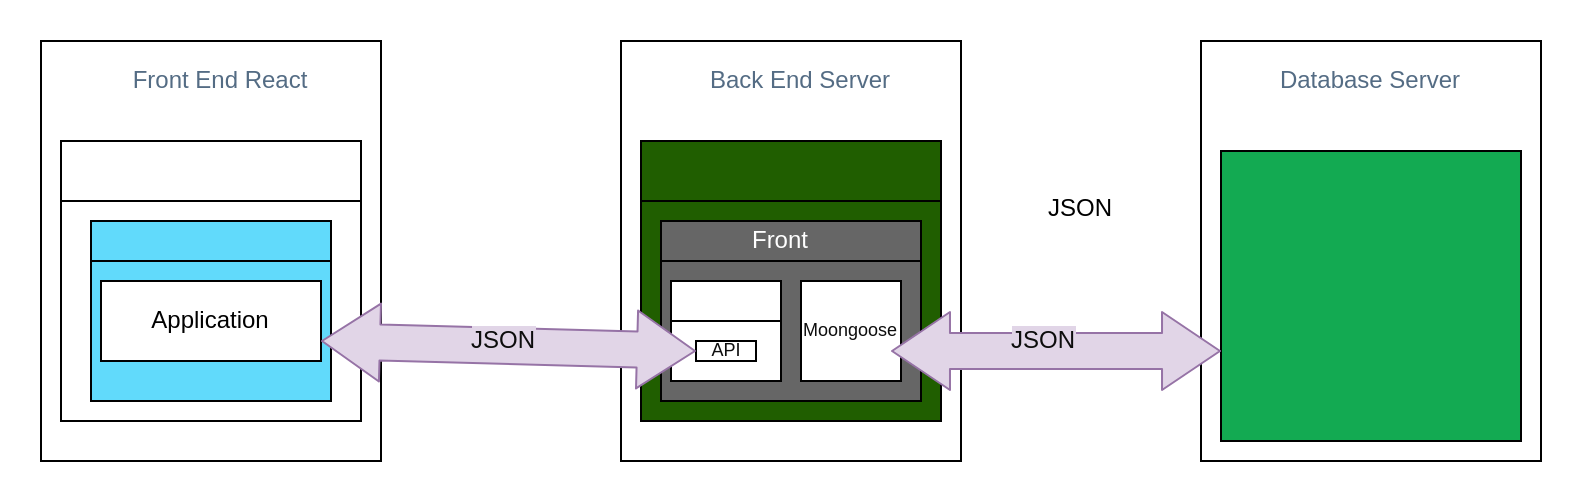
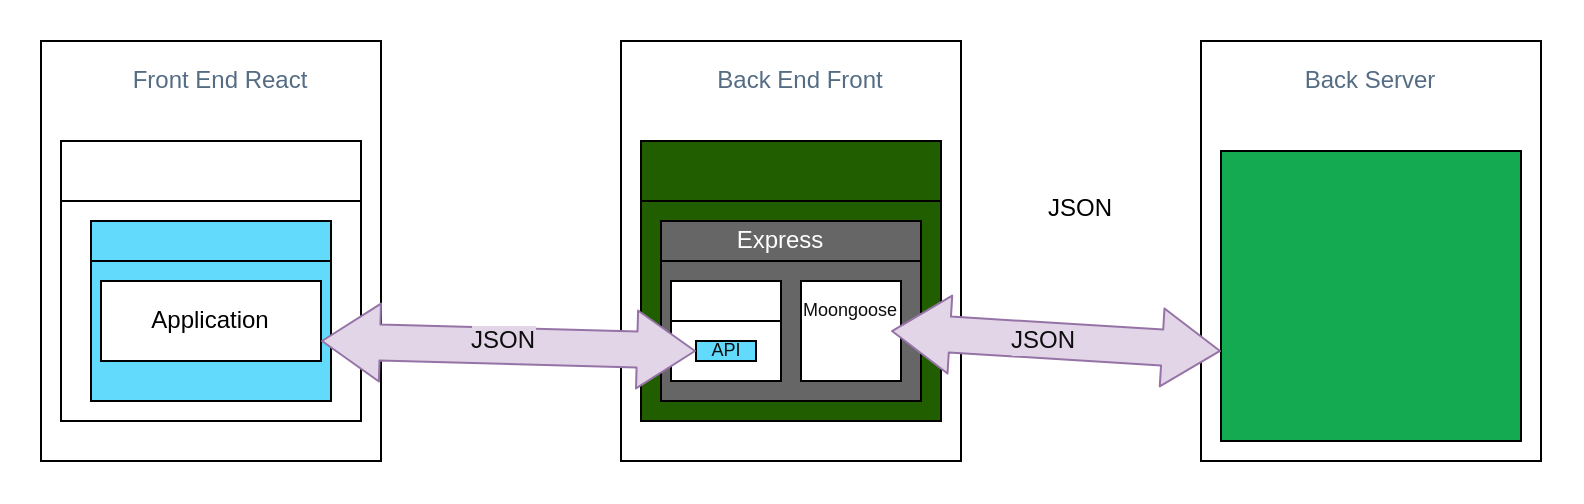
node "Back End Server": label "Back End Server" -> "Back End Front"
node "Database Server": label "Database Server" -> "Back Server"
node "Front": label "Front" -> "Express"
node "Moongoose": moved (851, 331) -> (851, 311)
node "API": fillcolor #ffffff -> #61dafb
